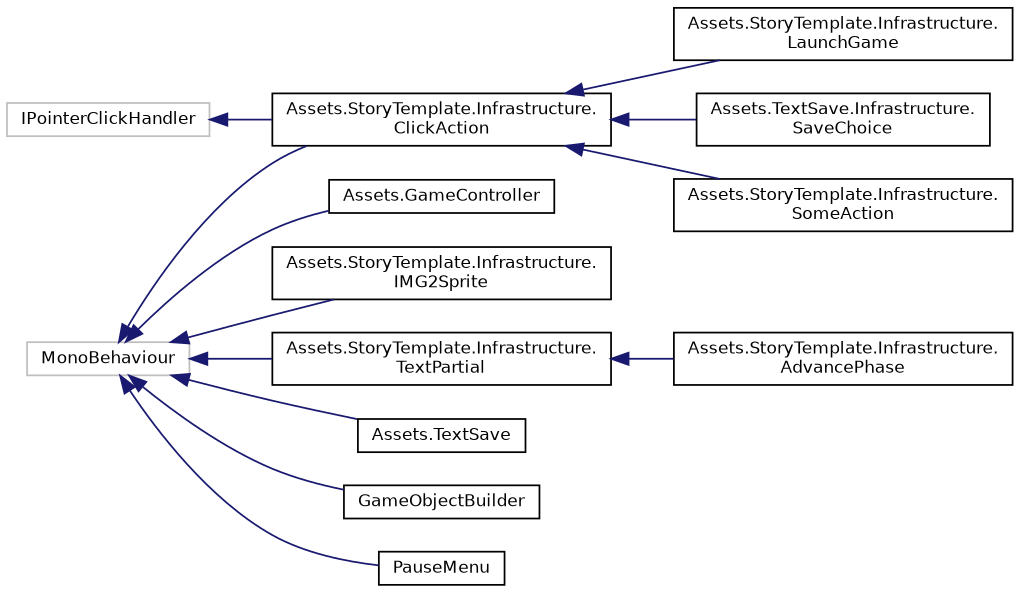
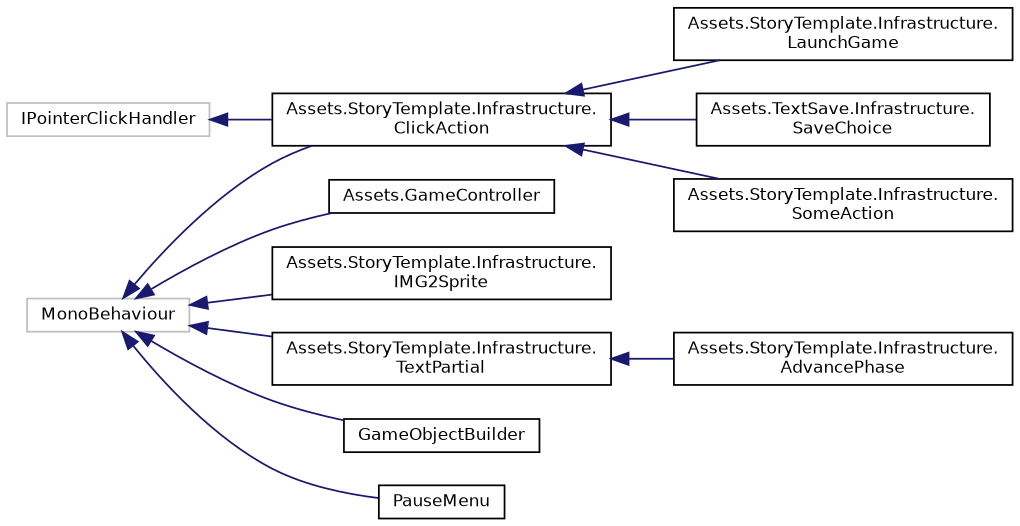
node "Assets.TextSave": removed
